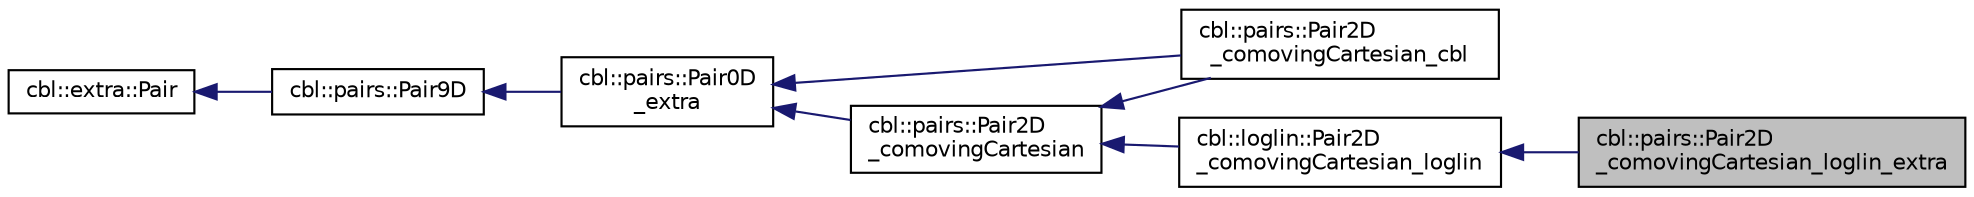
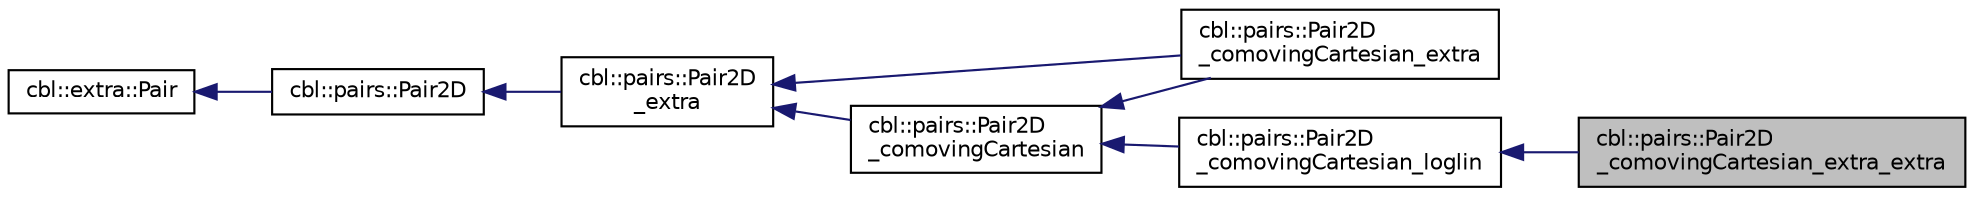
node "cbl::pairs::Pair2D _comovingCartesian_cbl": label "cbl::pairs::Pair2D _comovingCartesian_cbl" -> "cbl::pairs::Pair2D _comovingCartesian_extra"
node "cbl::pairs::Pair9D": label "cbl::pairs::Pair9D" -> "cbl::pairs::Pair2D"
node "cbl::pairs::Pair0D _extra": label "cbl::pairs::Pair0D _extra" -> "cbl::pairs::Pair2D _extra"
node "cbl::loglin::Pair2D _comovingCartesian_loglin": label "cbl::loglin::Pair2D _comovingCartesian_loglin" -> "cbl::pairs::Pair2D _comovingCartesian_loglin"
node "cbl::pairs::Pair2D _comovingCartesian_loglin_extra": label "cbl::pairs::Pair2D _comovingCartesian_loglin_extra" -> "cbl::pairs::Pair2D _comovingCartesian_extra_extra"
